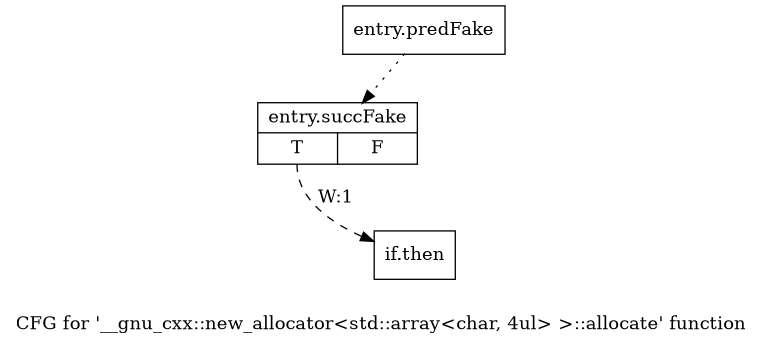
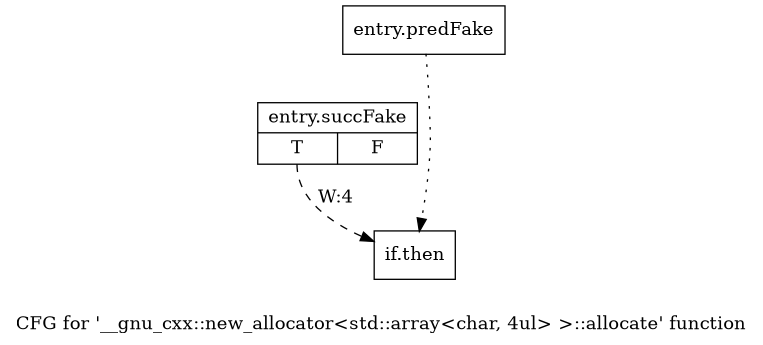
edge "entry.predFake" -> "entry.succFake": now "entry.predFake" -> "if.then"
edge "entry.succFake" -> "if.then": label "W:1" -> "W:4"
